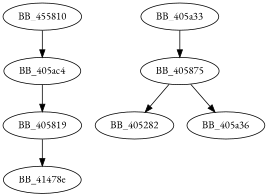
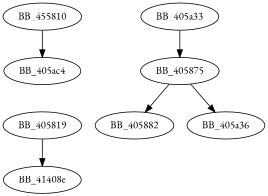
edge "BB_405ac4" -> "BB_405819": removed
node "BB_405282": label "BB_405282" -> "BB_405882"
node "BB_41478e": label "BB_41478e" -> "BB_41408e"
